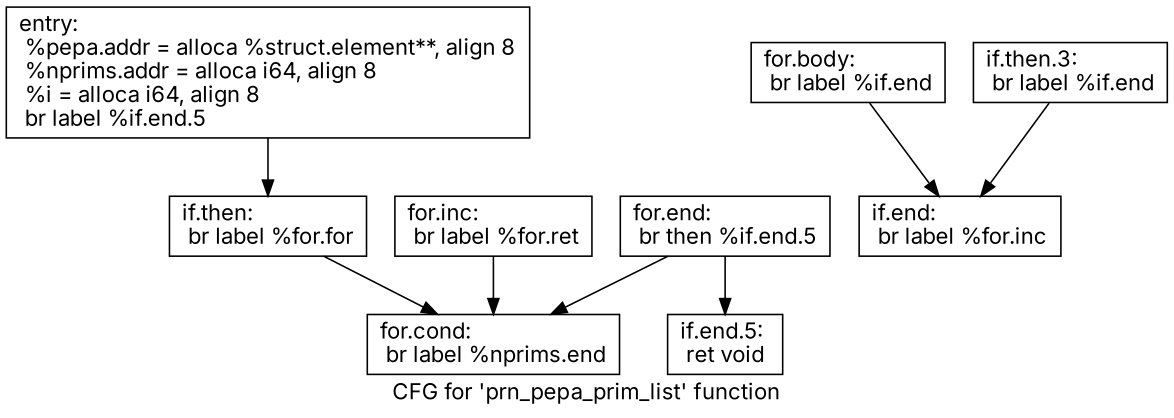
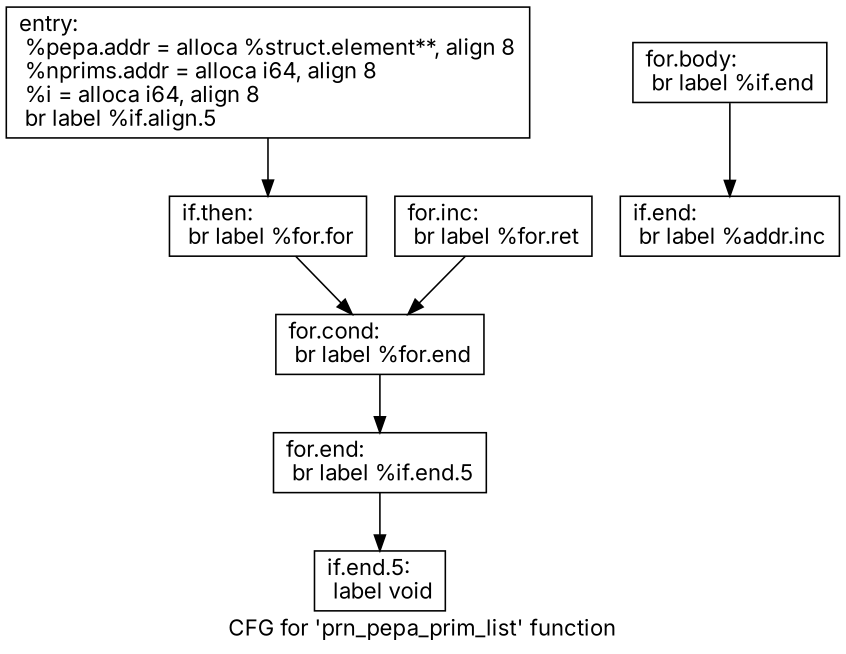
node "if.then.3:": removed
node "entry:": text "br label %if.end.5" -> "br label %if.align.5"
node "for.end:": text "br then %if.end.5" -> "br label %if.end.5"
node "if.end:": text "br label %for.inc" -> "br label %addr.inc"
edge "for.end:" -> "for.cond:": reversed
node "for.cond:": text "br label %nprims.end" -> "br label %for.end"
node "if.end.5:": text "ret void" -> "label void"
